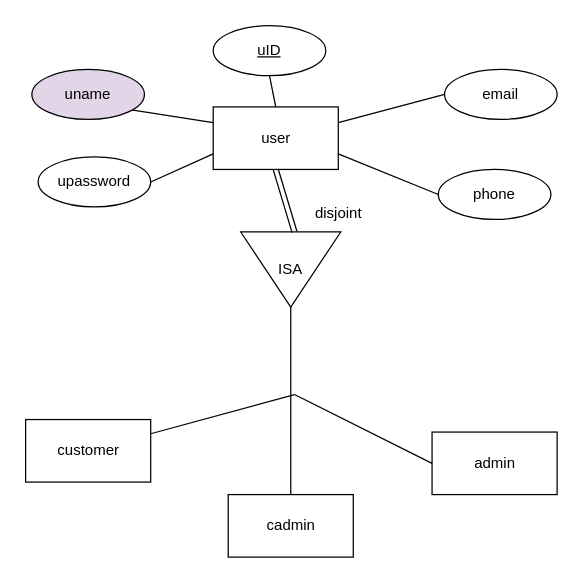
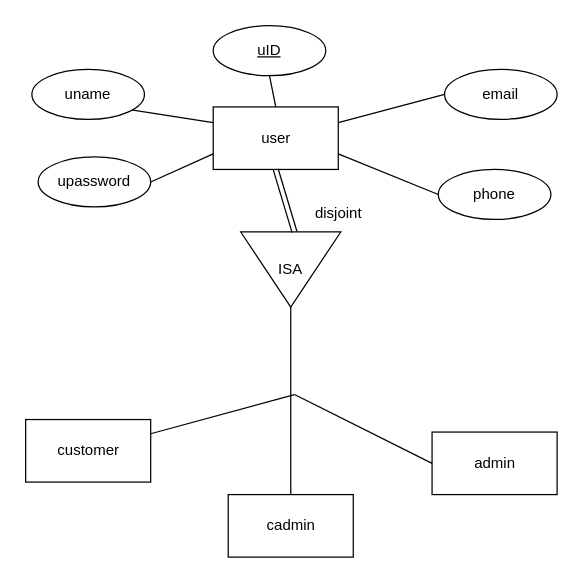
node "uname": fillcolor #e1d5e7 -> #ffffff
